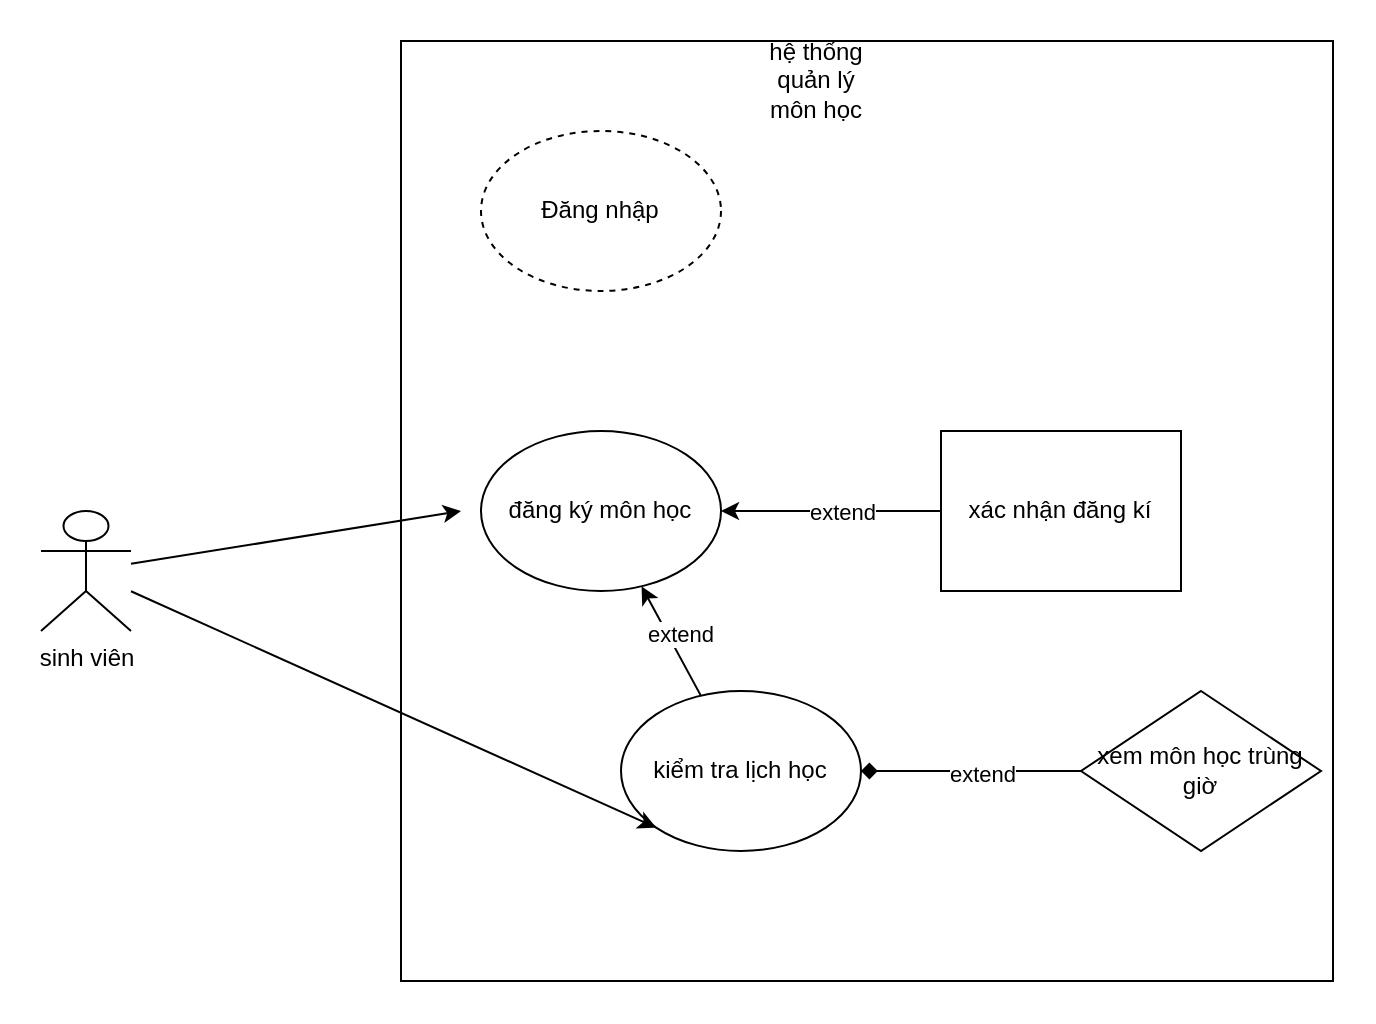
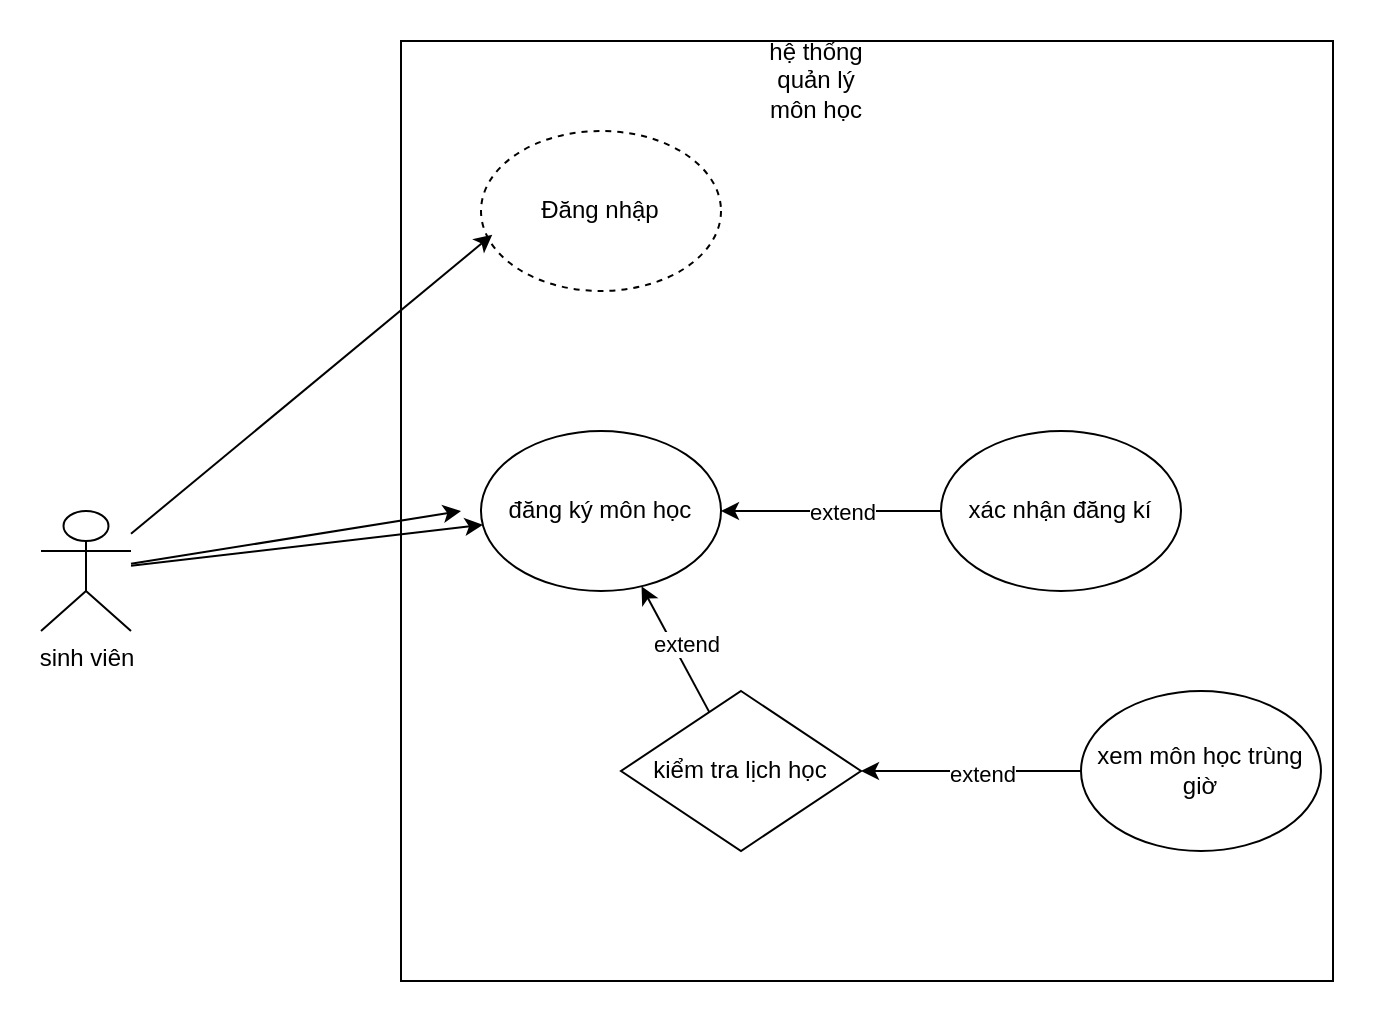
edge "sinh viên" -> "Đăng nhập": added
node "xác nhận đăng kí": shape rectangle -> ellipse
edge "sinh viên" -> "kiểm tra lịch học": now "sinh viên" -> "đăng ký môn học"
node "kiểm tra lịch học": shape ellipse -> diamond
edge "xem môn học trùng giờ" -> "kiểm tra lịch học": arrowhead diamond -> classic
node "xem môn học trùng giờ": shape diamond -> ellipse
